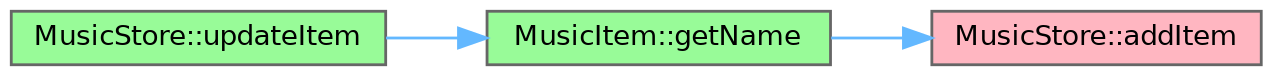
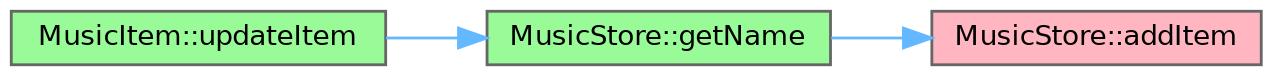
node "MusicStore::updateItem": label "MusicStore::updateItem" -> "MusicItem::updateItem"
node "MusicItem::getName": label "MusicItem::getName" -> "MusicStore::getName"
